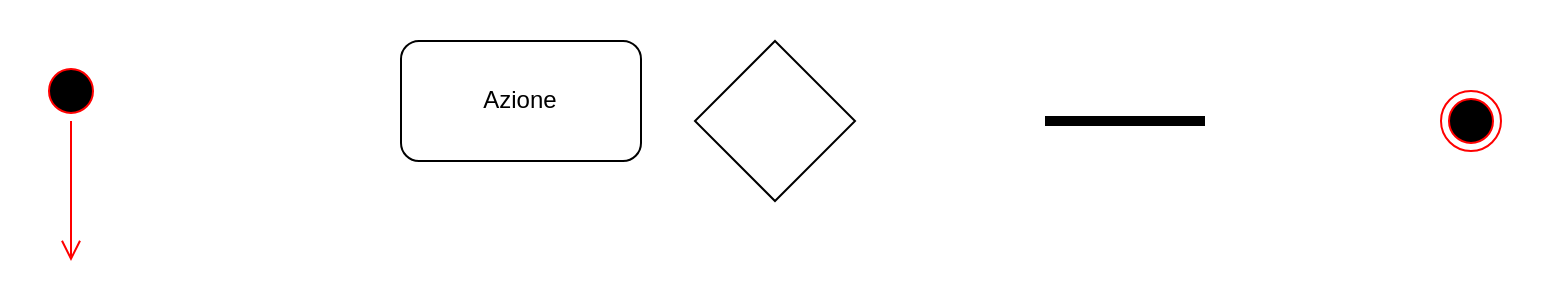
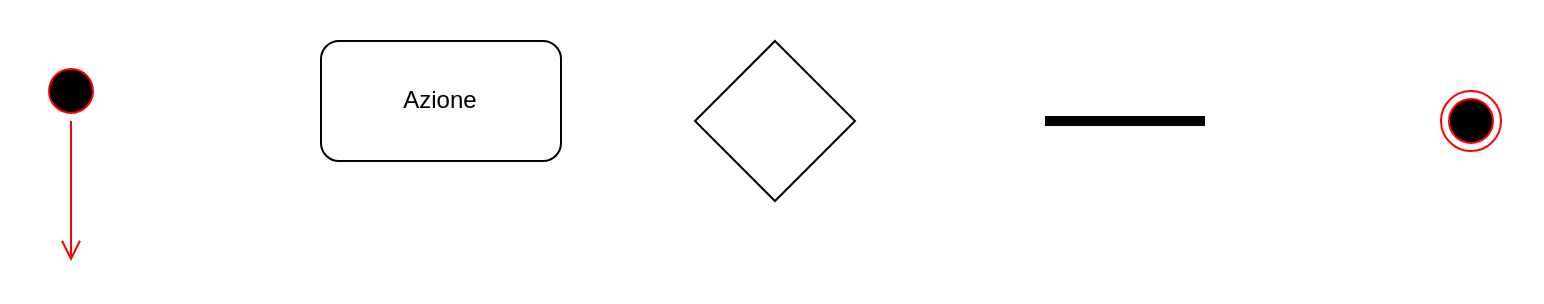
node "Azione": moved (521, 101) -> (441, 101)
